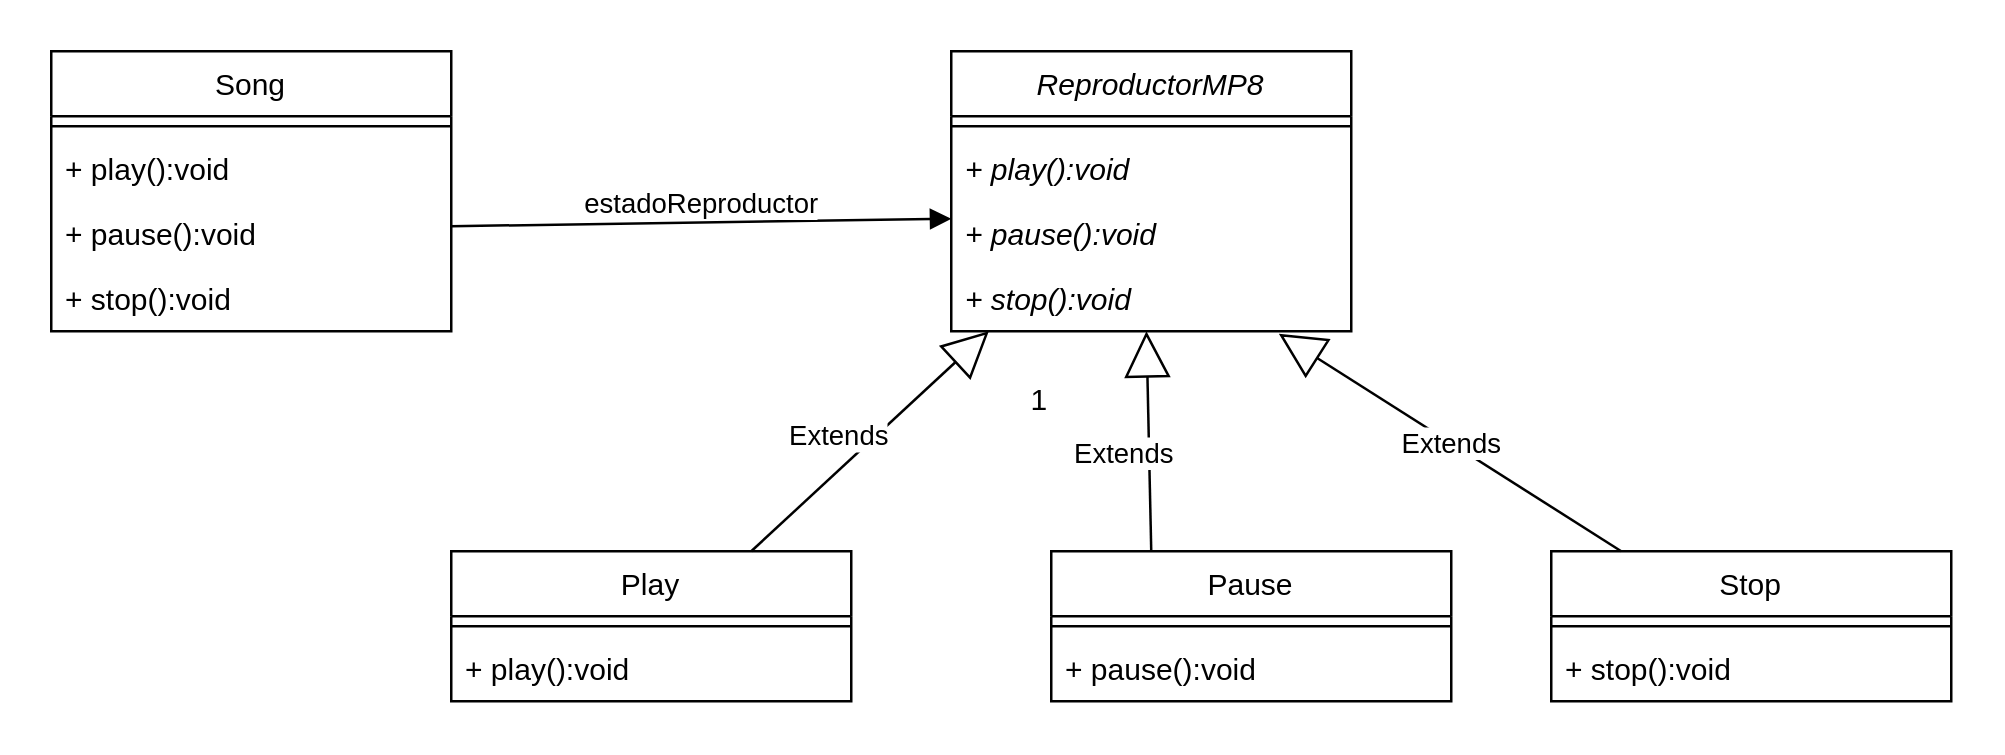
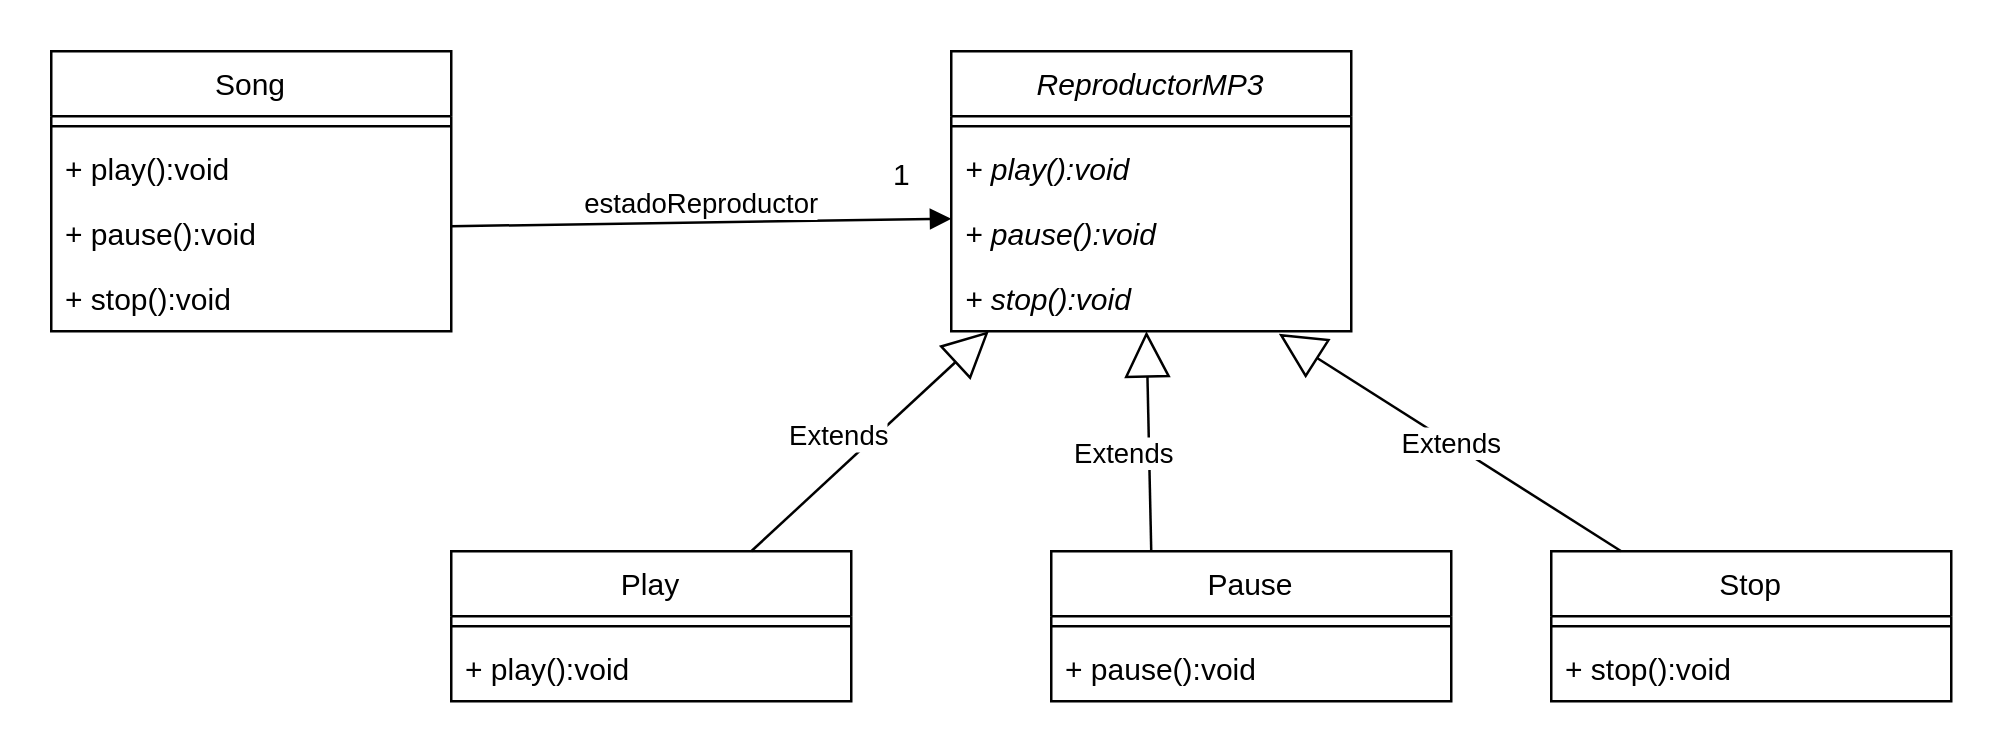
node "ReproductorMP8": label "ReproductorMP8" -> "ReproductorMP3"
node "1": moved (1039, 401) -> (901, 176)
